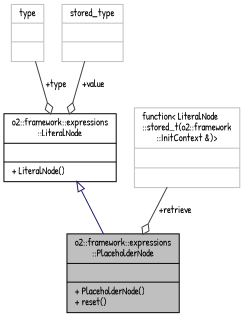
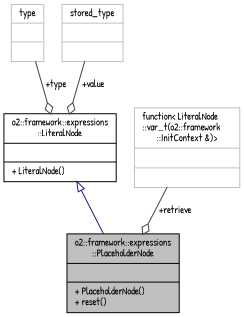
node "function< LiteralNode": text "::stored_t(o2::framework" -> "::var_t(o2::framework"
